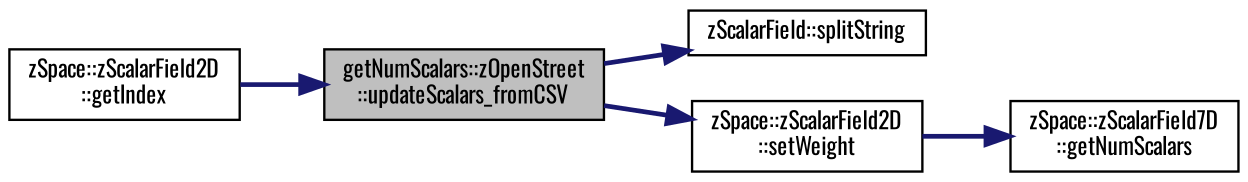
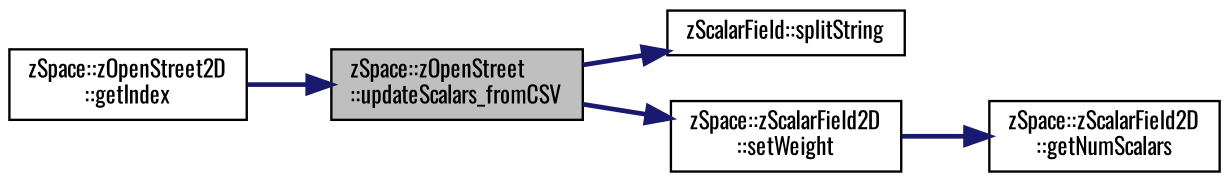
node "zSpace::zScalarField2D ::getIndex": label "zSpace::zScalarField2D ::getIndex" -> "zSpace::zOpenStreet2D ::getIndex"
node "getNumScalars::zOpenStreet ::updateScalars_fromCSV": label "getNumScalars::zOpenStreet ::updateScalars_fromCSV" -> "zSpace::zOpenStreet ::updateScalars_fromCSV"
node "zSpace::zScalarField7D ::getNumScalars": label "zSpace::zScalarField7D ::getNumScalars" -> "zSpace::zScalarField2D ::getNumScalars"
